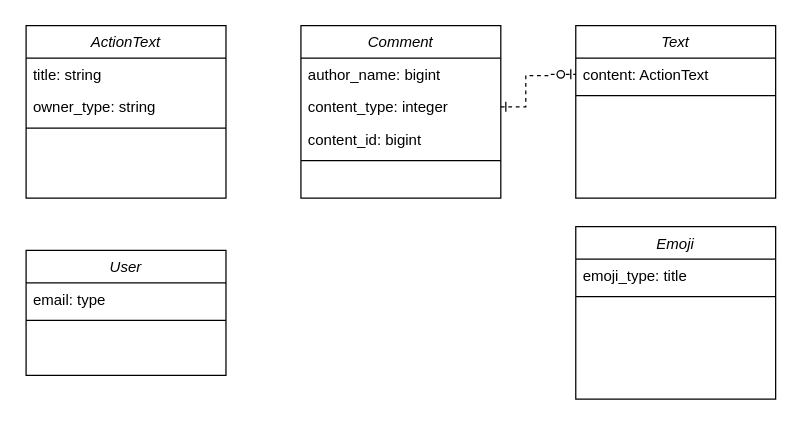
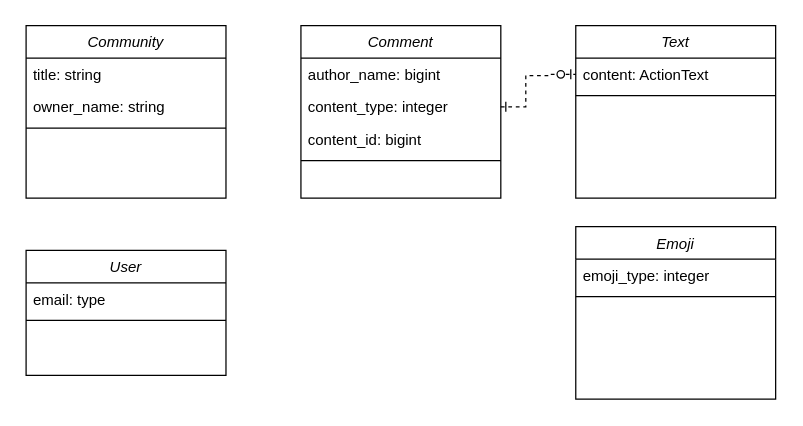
node "ActionText": label "ActionText" -> "Community"
node "owner_type: string": label "owner_type: string" -> "owner_name: string"
node "emoji_type: title": label "emoji_type: title" -> "emoji_type: integer"
